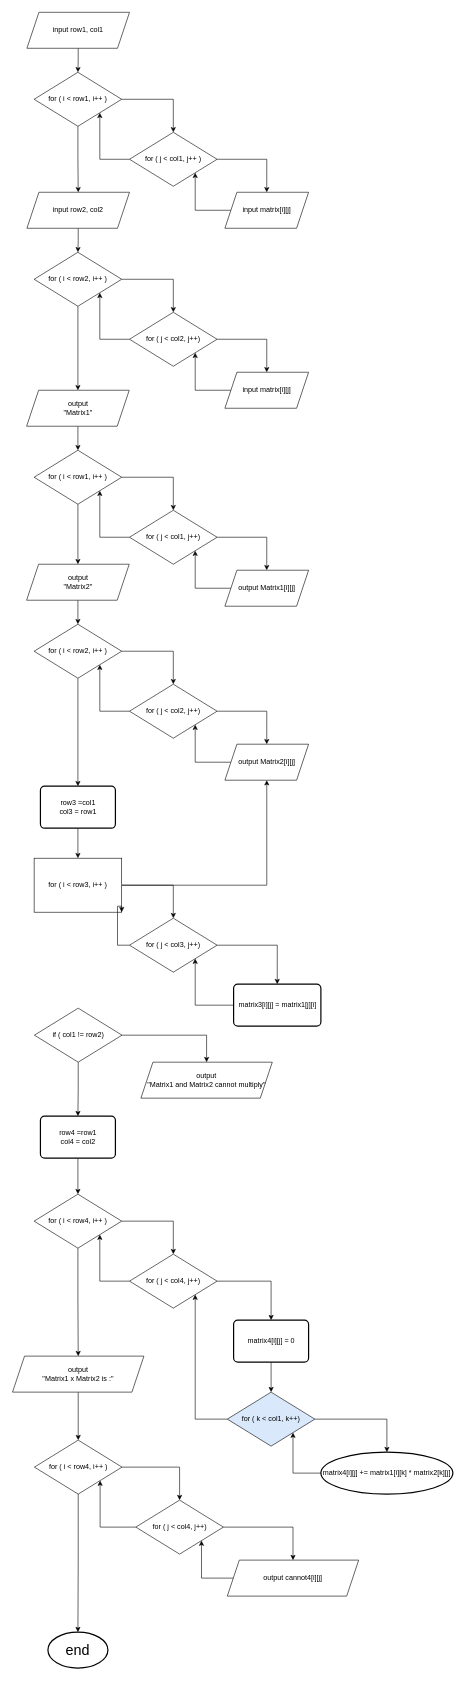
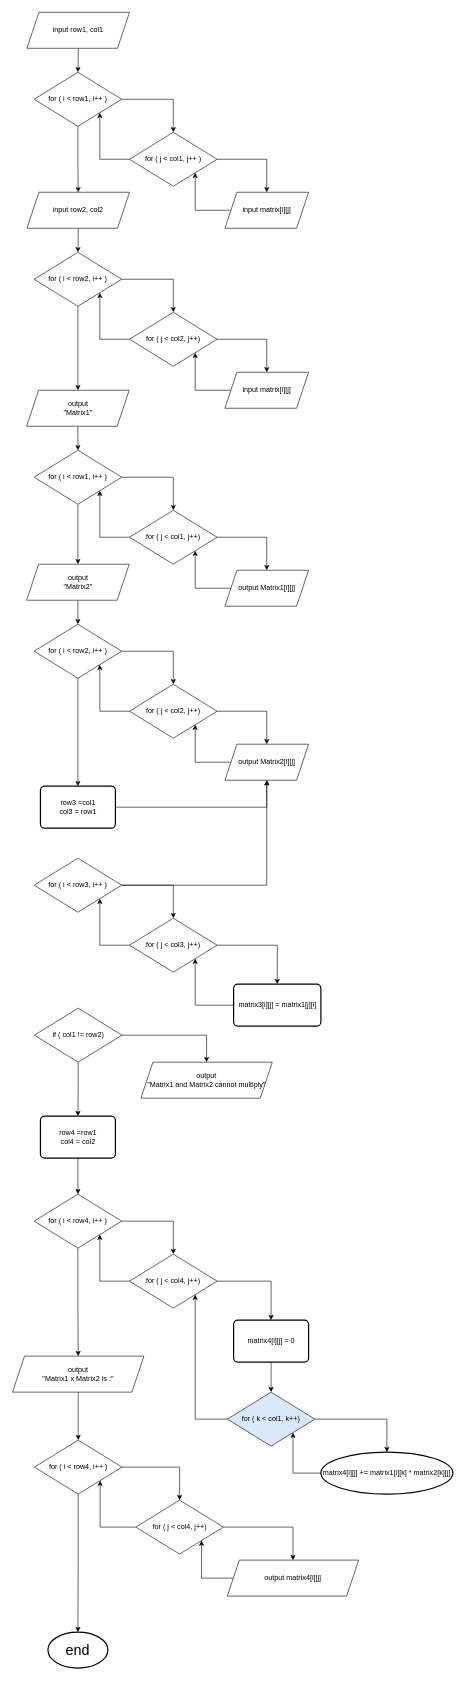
edge "row3 =col1 col3 = row1" -> "for ( i < row3, i++ )": now "row3 =col1 col3 = row1" -> "output Matrix2[i][j]"
node "for ( i < row3, i++ )": shape rectangle -> diamond
node "output cannot4[i][j]": label "output cannot4[i][j]" -> "output matrix4[i][j]"
